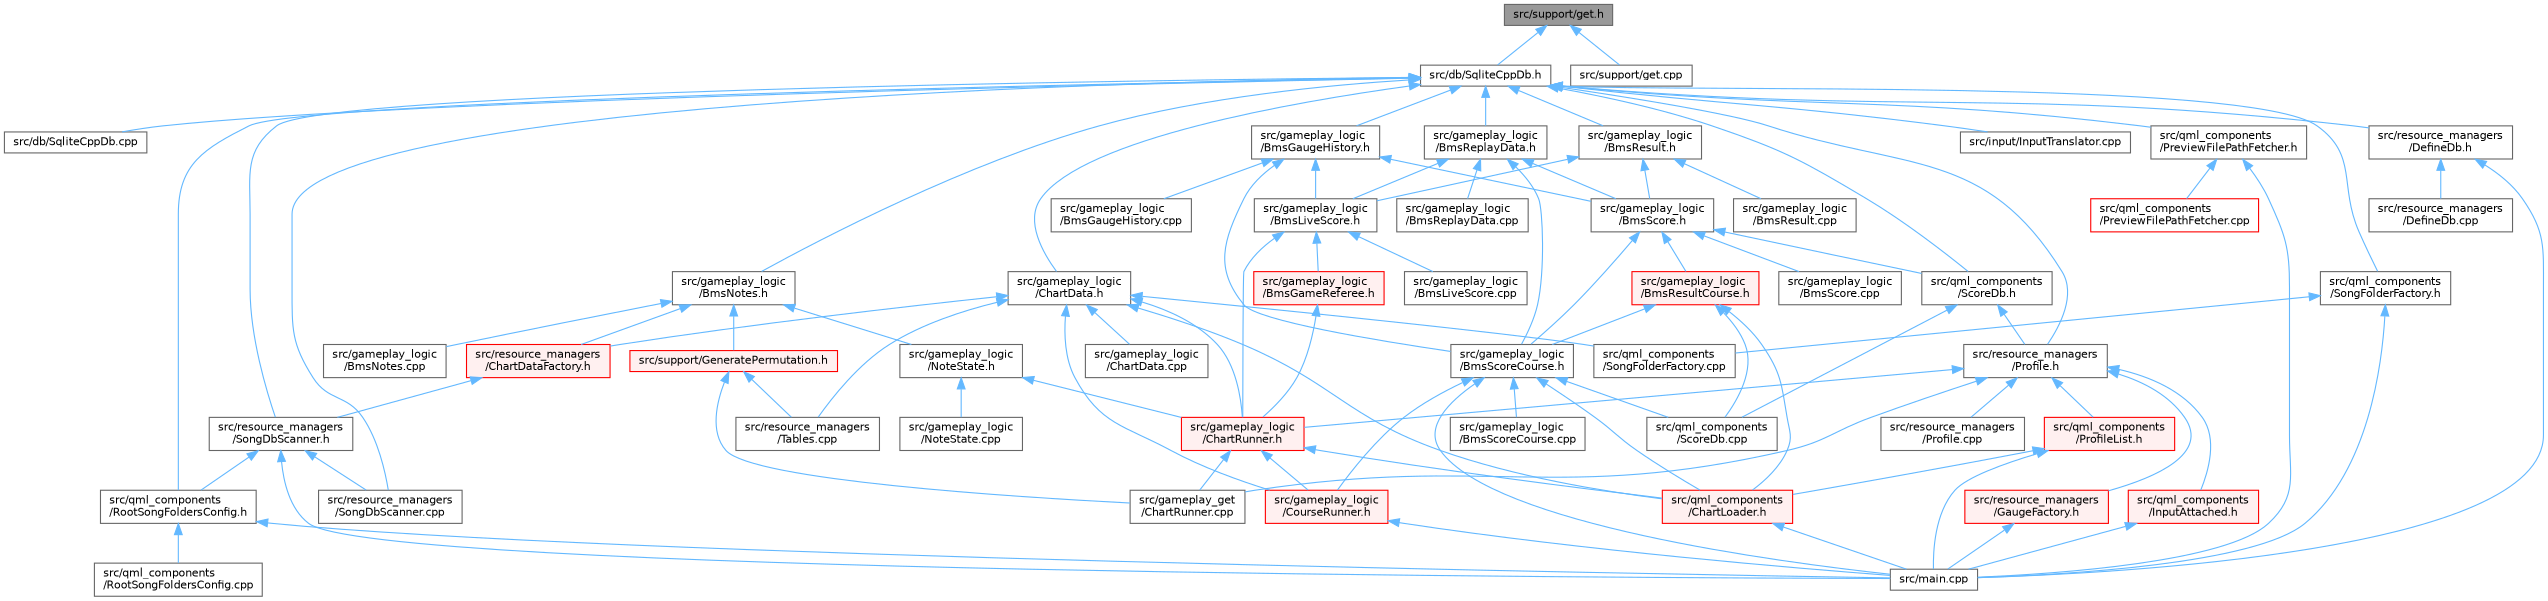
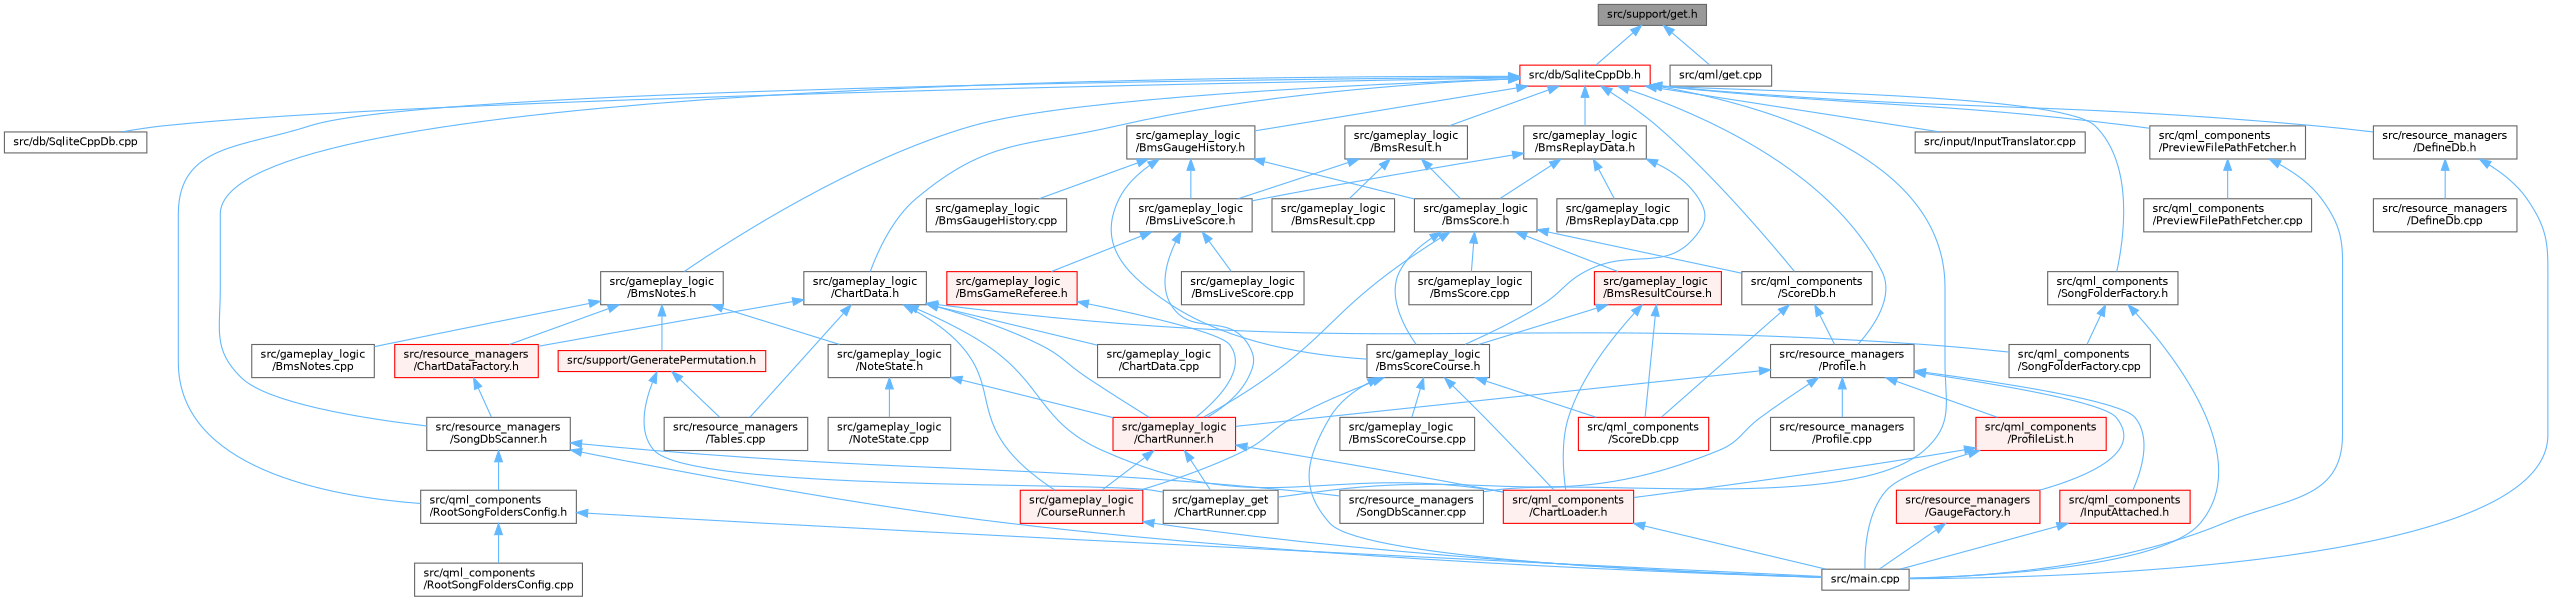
node "src/db/SqliteCppDb.h": color grey40 -> red
node "src/support/get.cpp": label "src/support/get.cpp" -> "src/qml/get.cpp"
node "src/qml_components /PreviewFilePathFetcher.cpp": color red -> grey40
edge "src/gameplay_logic /ChartRunner.h" -> "src/gameplay_logic /BmsScore.h": added
node "src/qml_components /ScoreDb.cpp": color grey40 -> red
